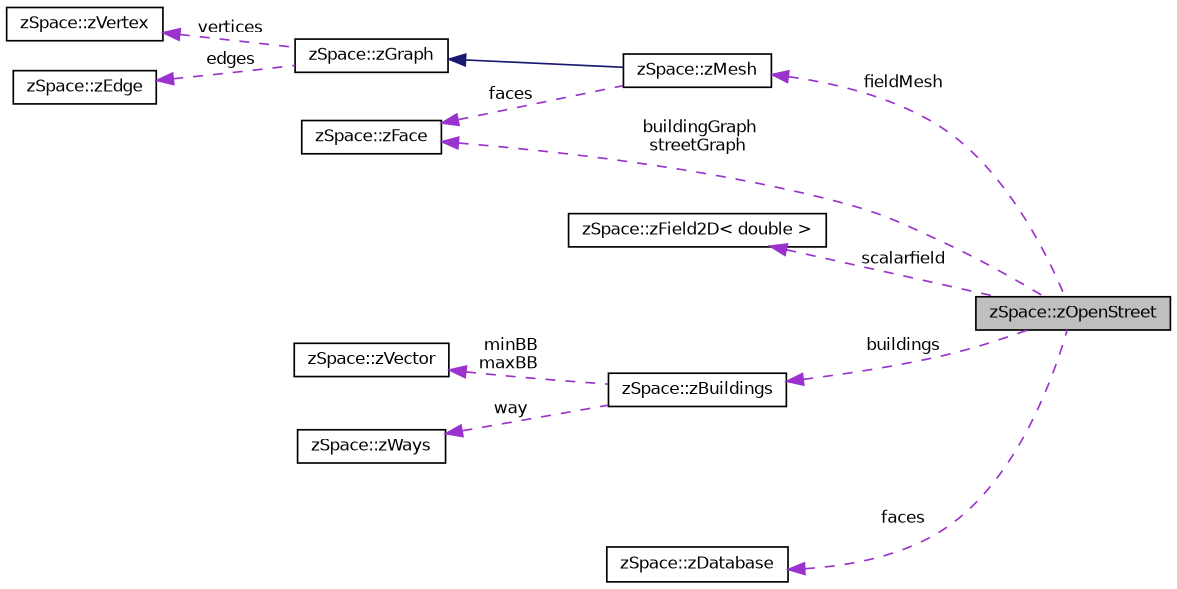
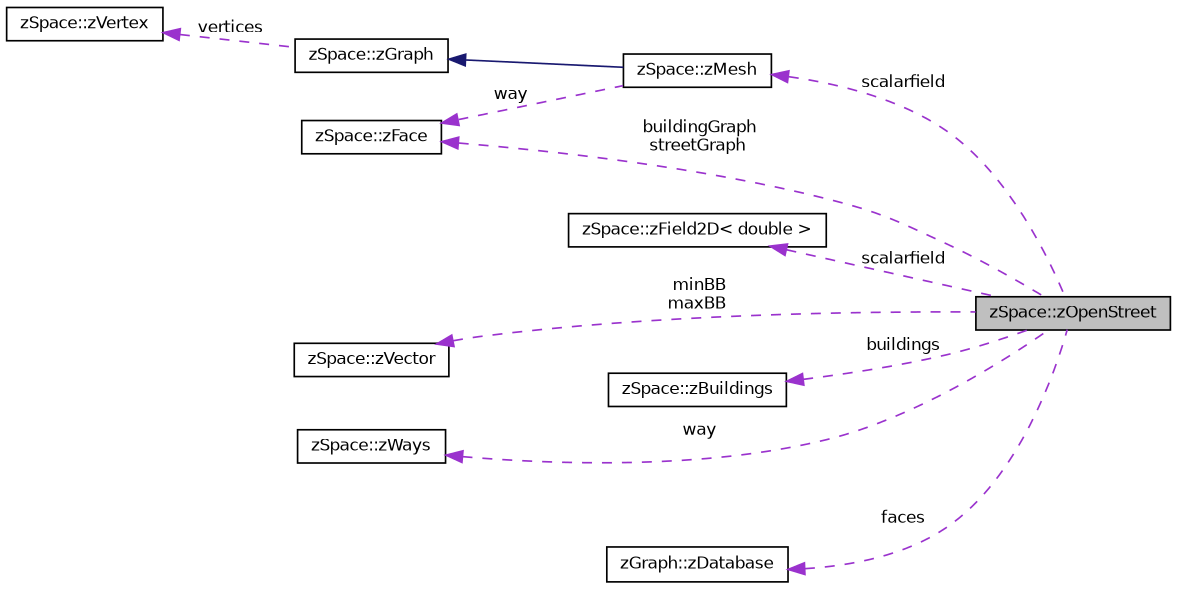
edge "zSpace::zOpenStreet" -> "zSpace::zMesh": label " fieldMesh" -> " scalarfield"
node "zSpace::zEdge": removed
edge "zSpace::zMesh" -> "zSpace::zFace": label " faces" -> " way"
edge "zSpace::zBuildings" -> "zSpace::zVector": now "zSpace::zOpenStreet" -> "zSpace::zVector"
edge "zSpace::zBuildings" -> "zSpace::zWays": now "zSpace::zOpenStreet" -> "zSpace::zWays"
node "zSpace::zDatabase": label "zSpace::zDatabase" -> "zGraph::zDatabase"
